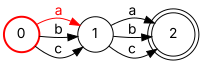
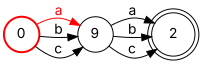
node "1": label "1" -> "9"
